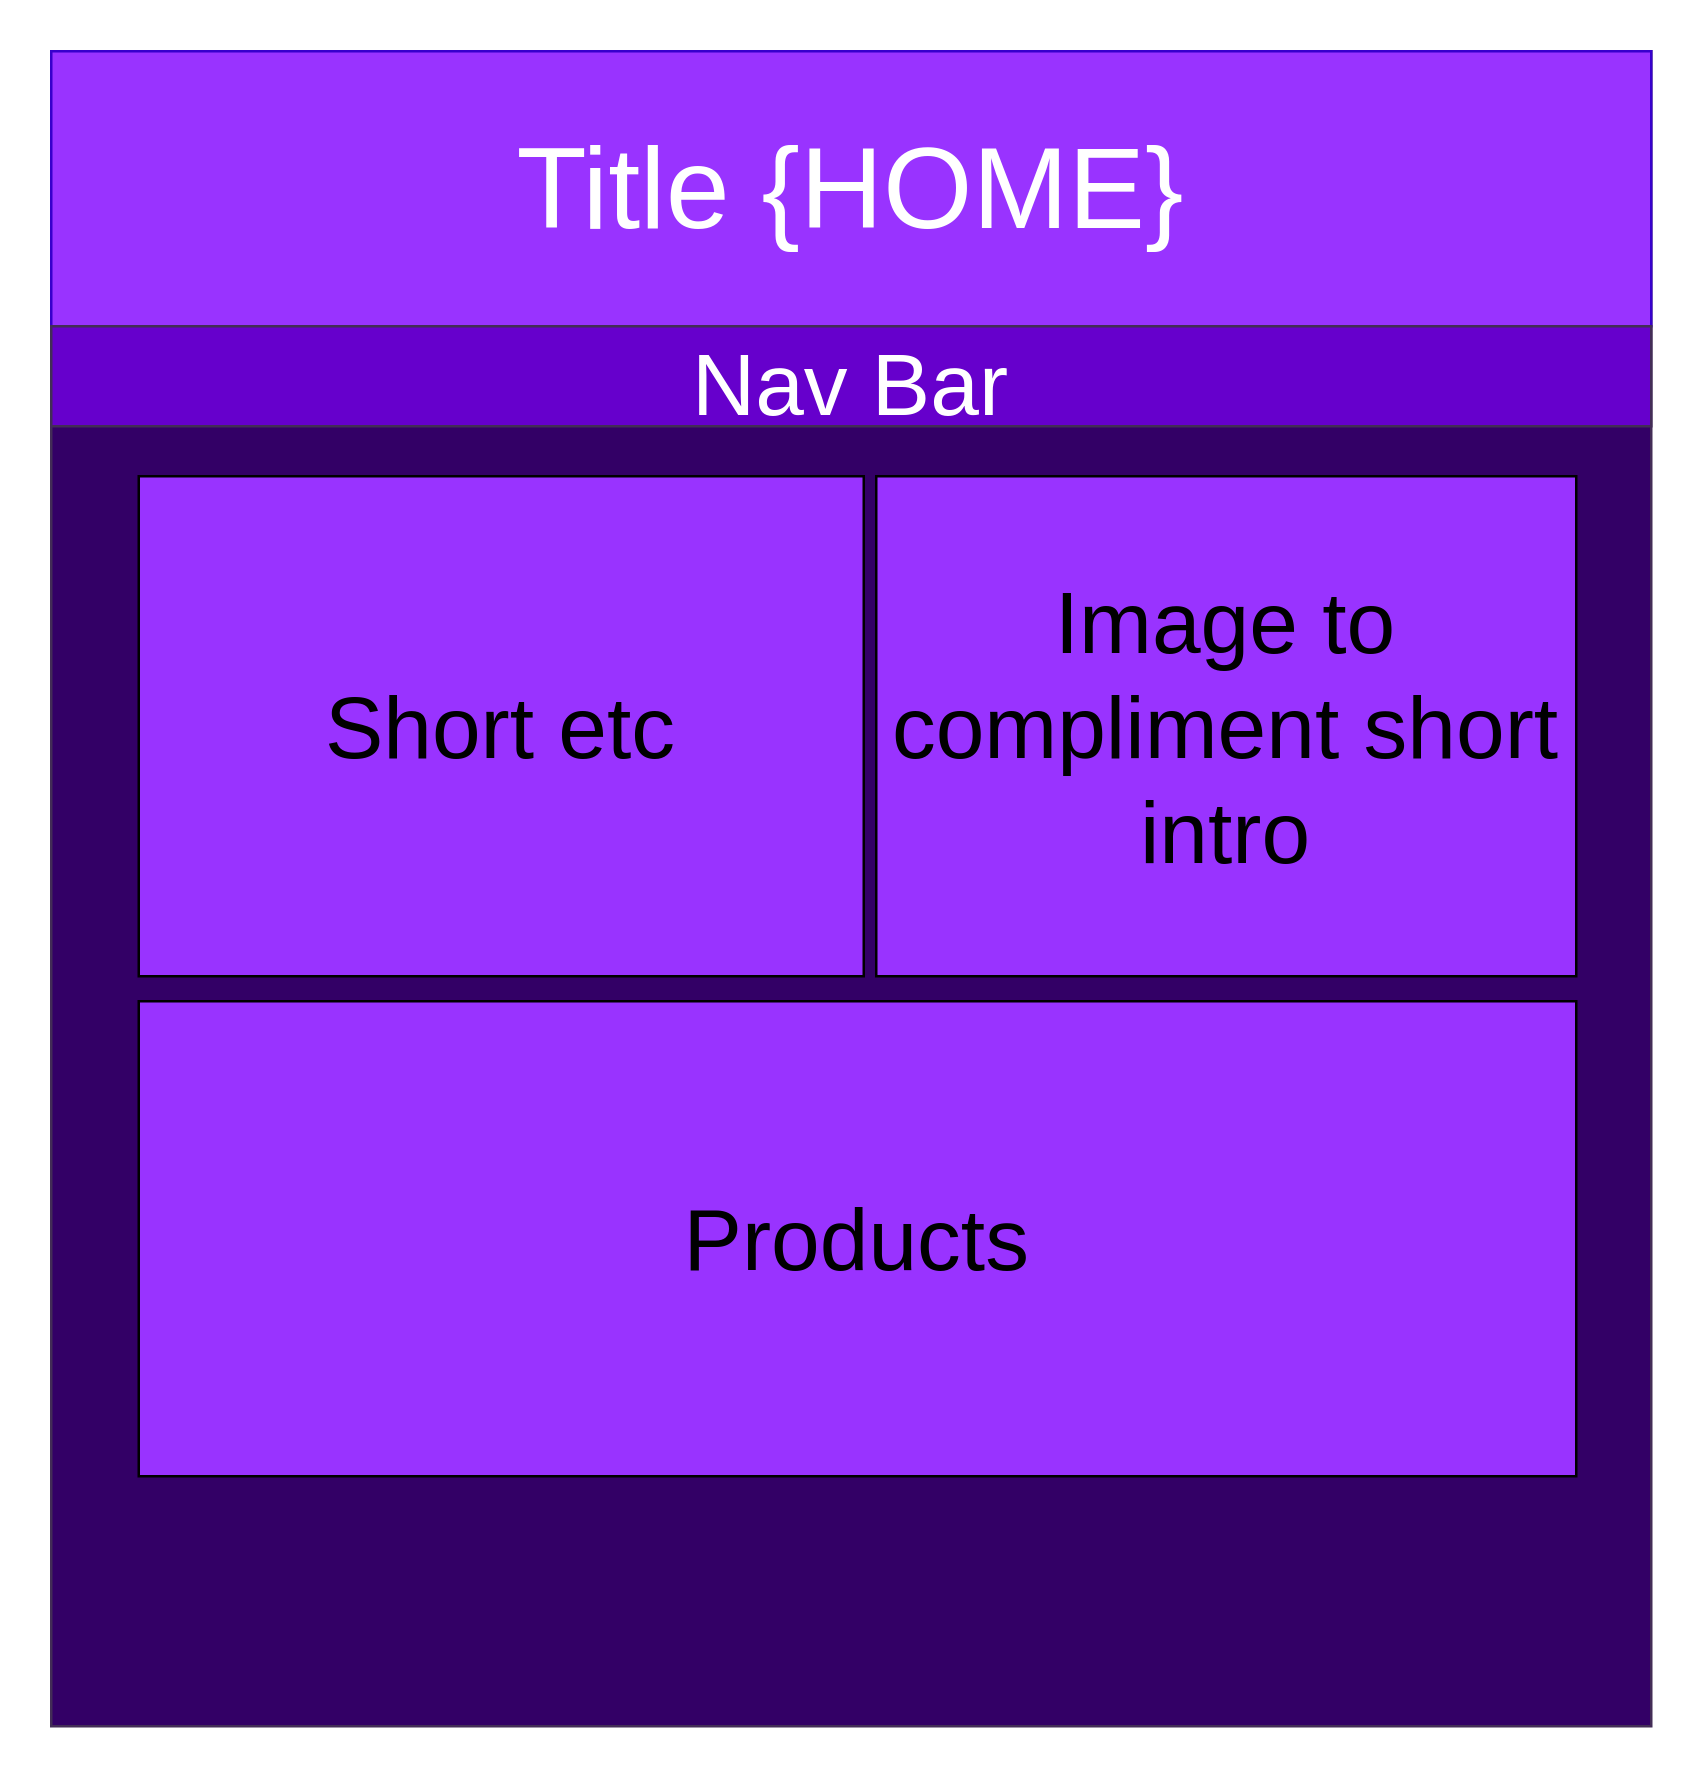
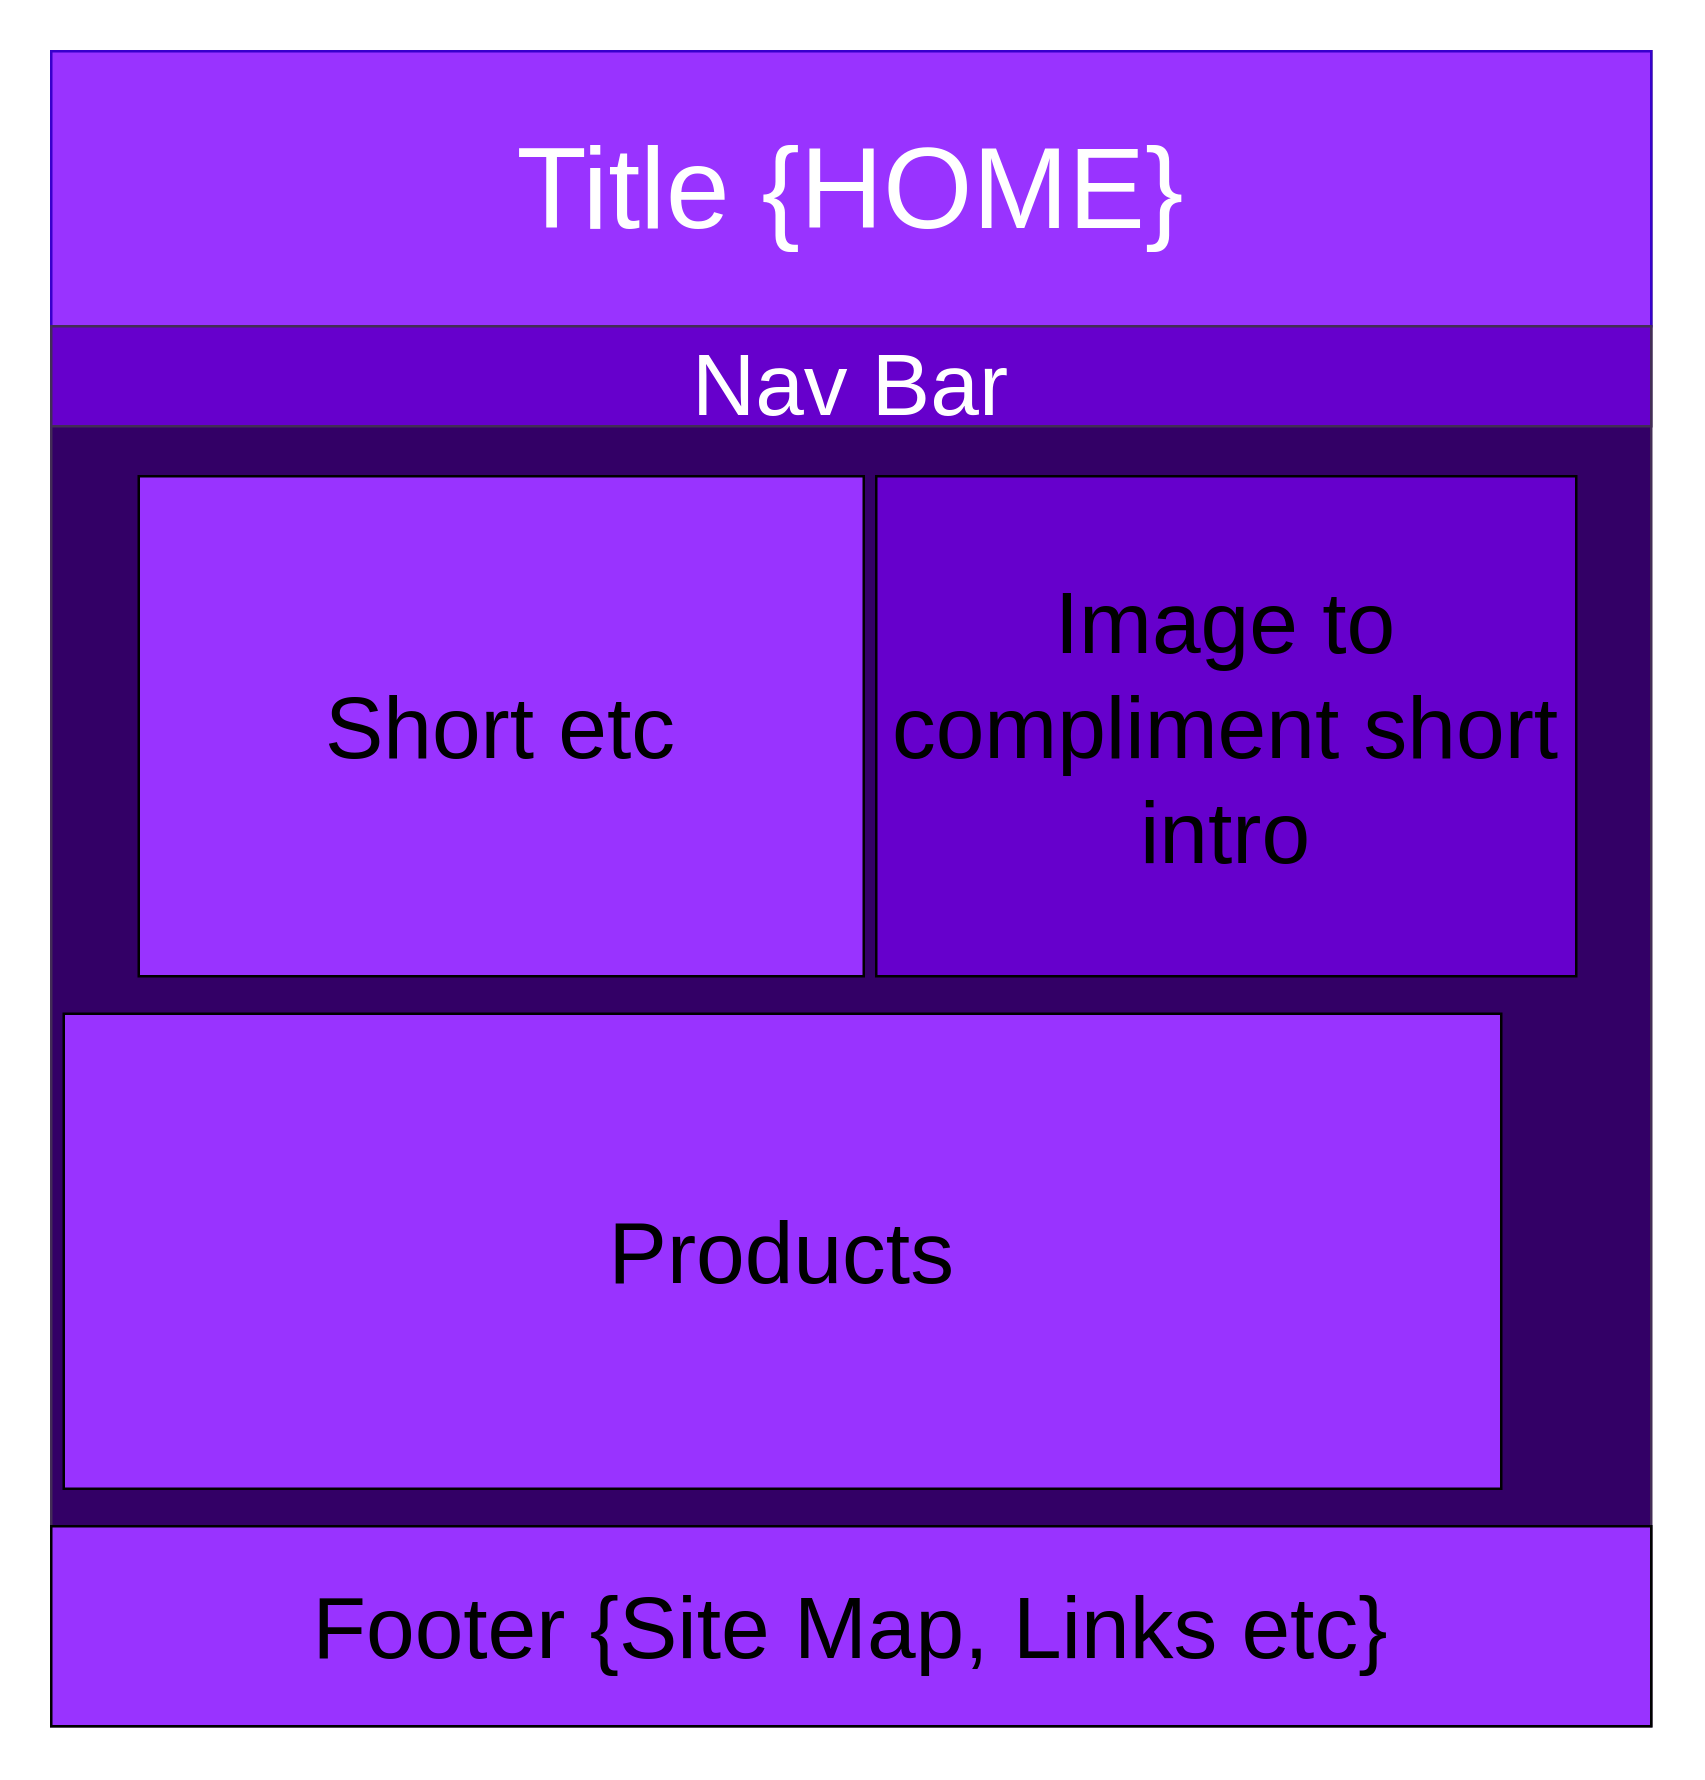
node "Image to compliment short intro": fillcolor #9933ff -> #6600cc
node "Products": moved (858, 1239) -> (783, 1251)
node "Footer {Site Map, Links etc}": added
